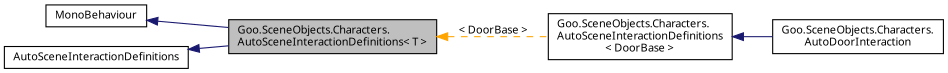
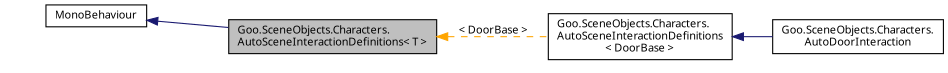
node "AutoSceneInteractionDefinitions": removed
